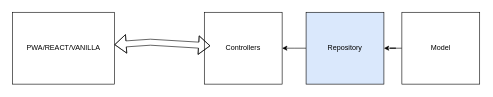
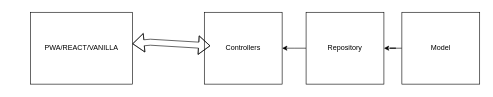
node "PWA/REACT/VANILLA": moved (63, 48) -> (81, 48)
node "Repository": fillcolor #dae8fc -> #ffffff
